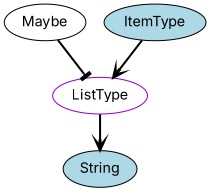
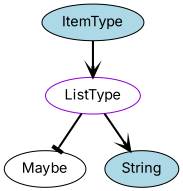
edge "Maybe" -> "ListType": reversed
